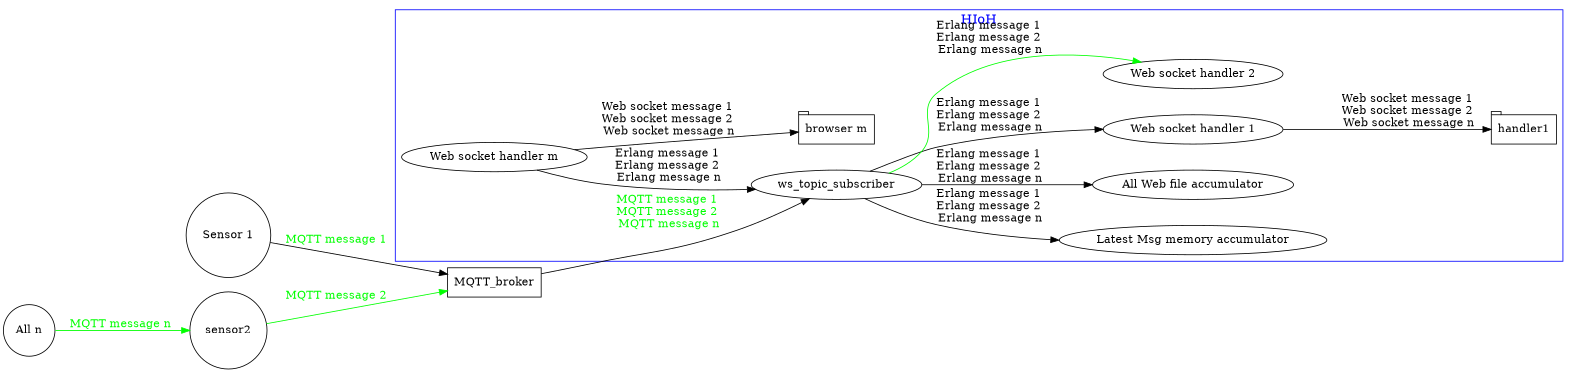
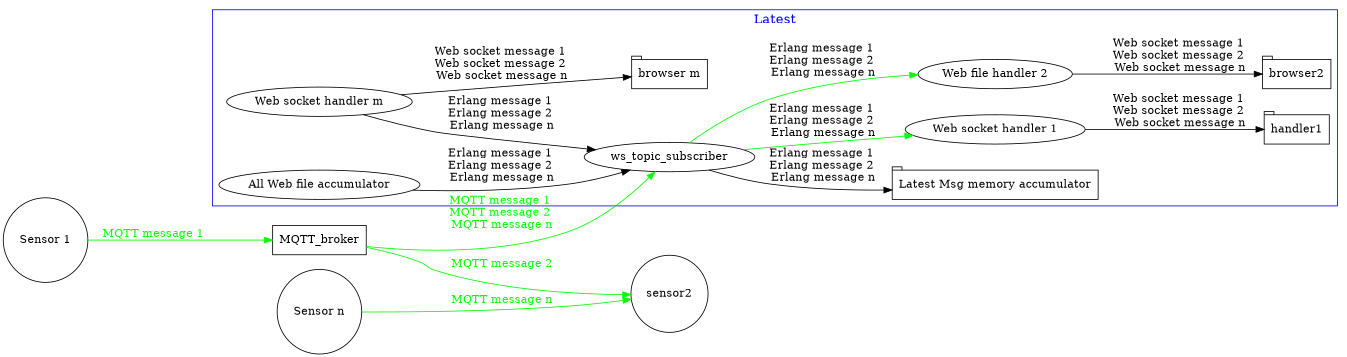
cluster "HIoH": label "HIoH" -> "Latest"
node "Web socket handler 2": label "Web socket handler 2" -> "Web file handler 2"
node "browser2": added
edge "ws_topic_subscriber" -> "Web socket handler 1": color black -> green
edge "ws_topic_subscriber" -> "All Web file accumulator": reversed
node "Latest Msg memory accumulator": shape ellipse -> tab
edge "MQTT_broker" -> "ws_topic_subscriber": color black -> green
edge "Sensor 1" -> "MQTT_broker": color black -> green
edge "sensor2" -> "MQTT_broker": reversed
node "All n": label "All n" -> "Sensor n"
